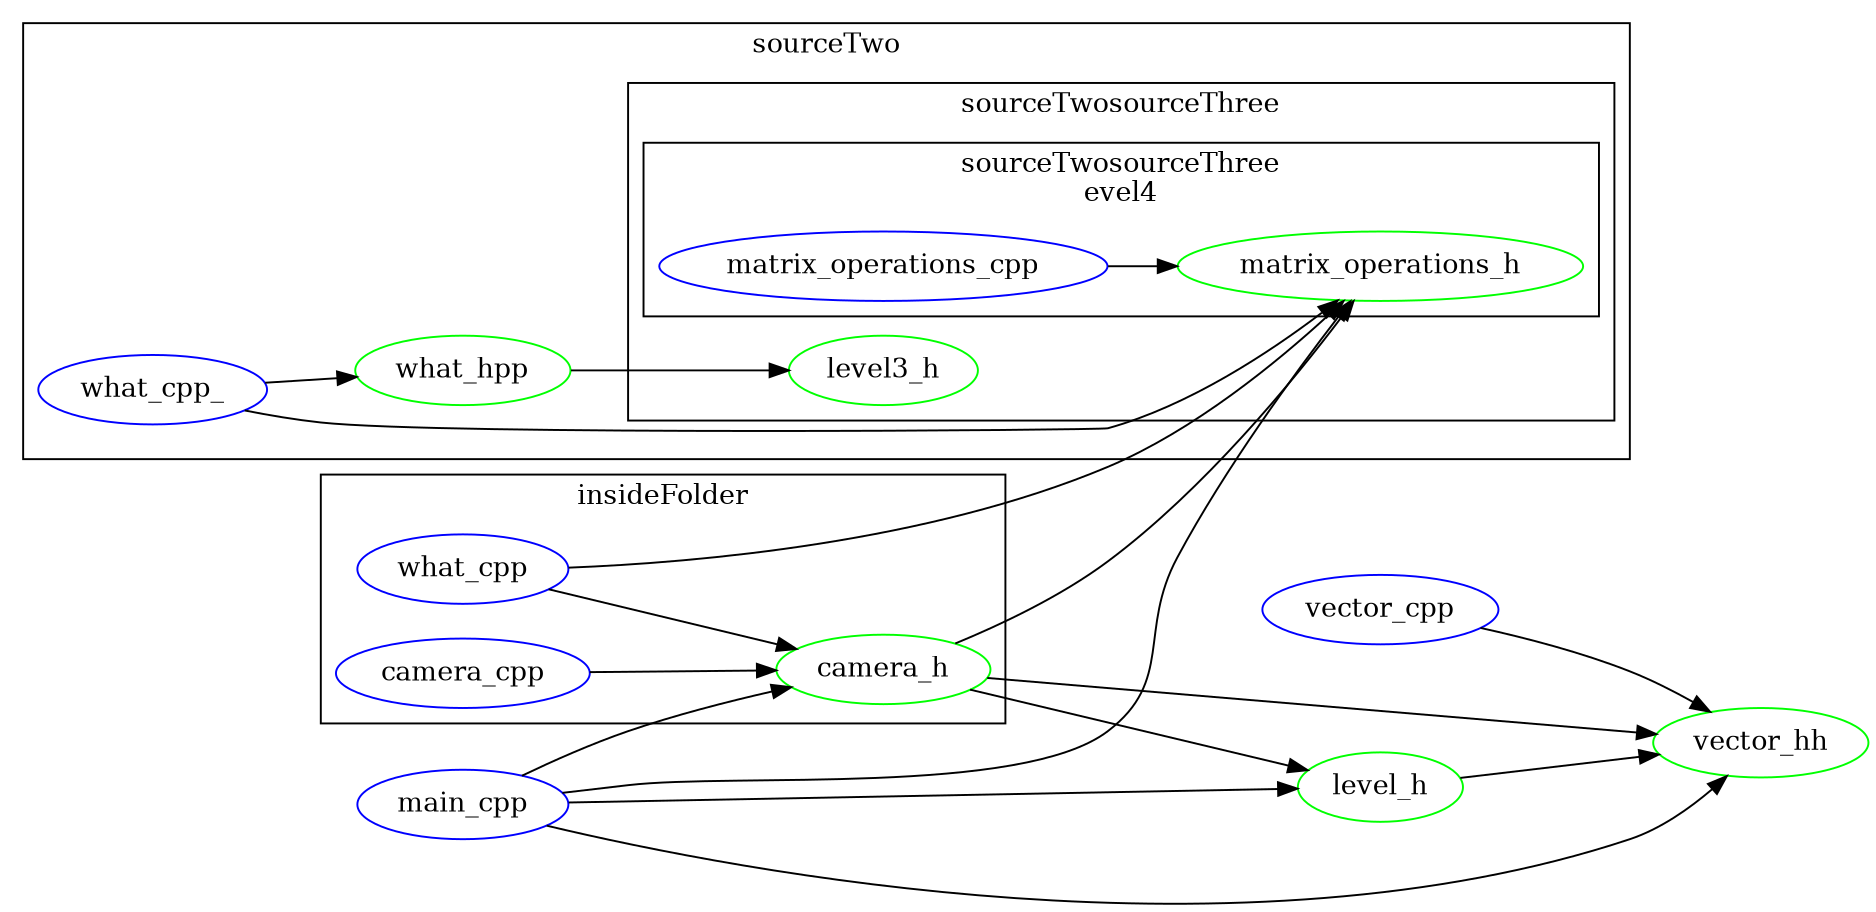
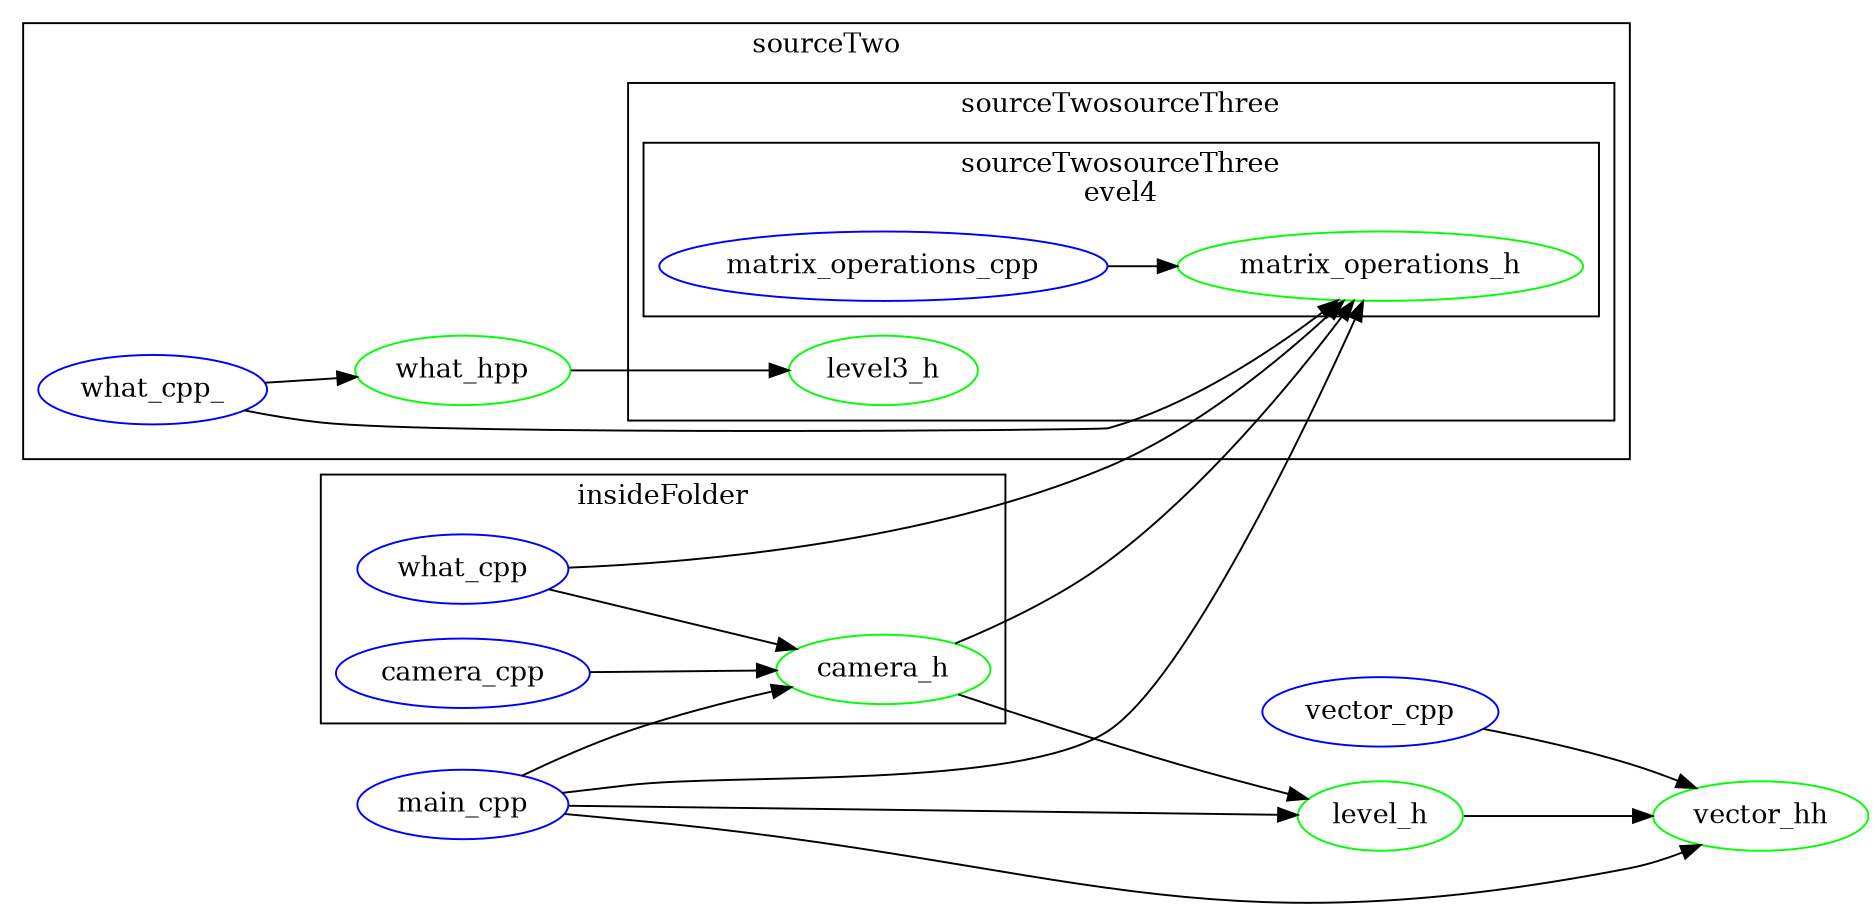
edge "camera_h" -> "vector_hh": removed
